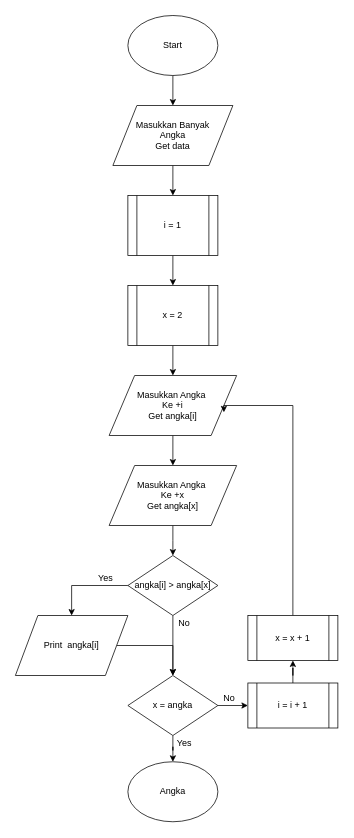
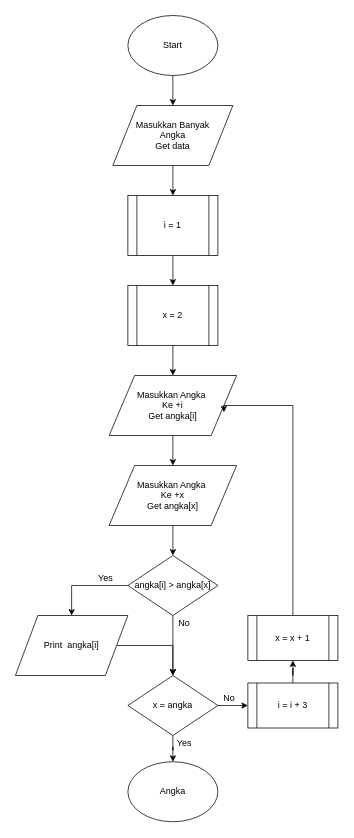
node "i = i + 1": label "i = i + 1" -> "i = i + 3"
